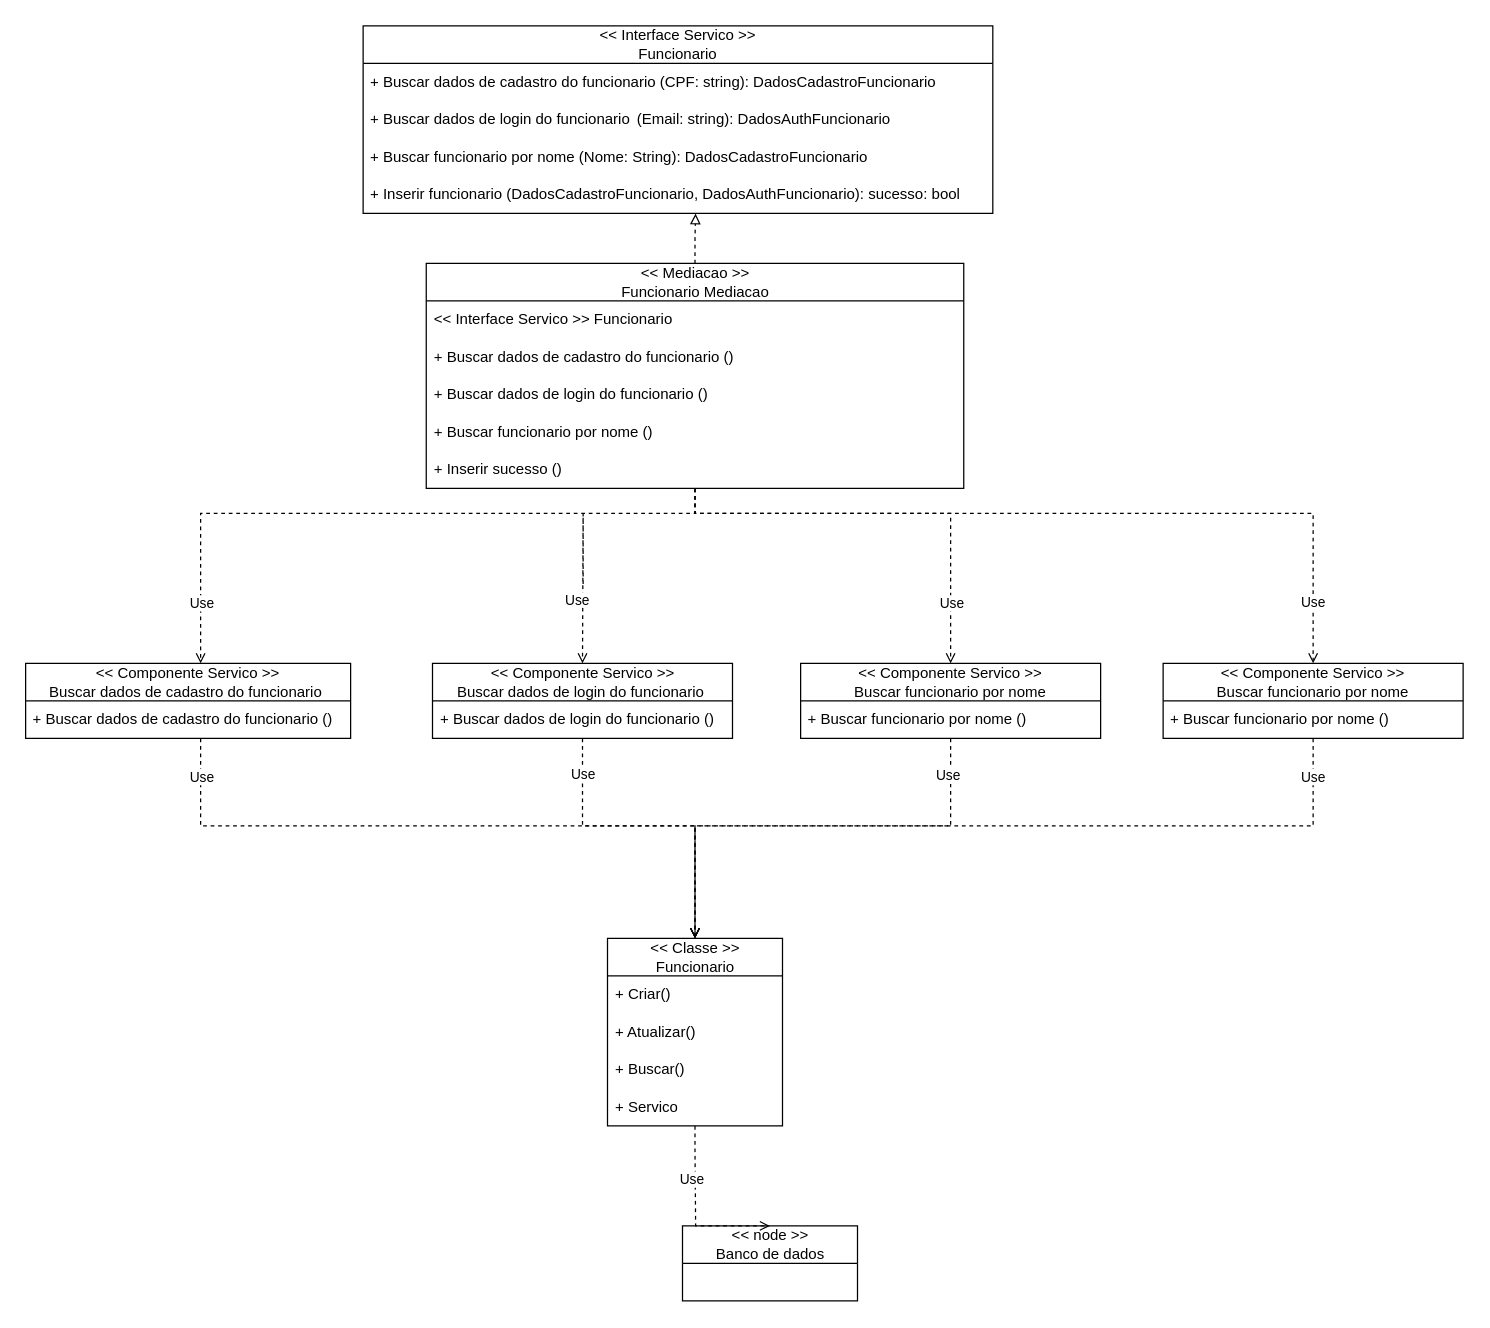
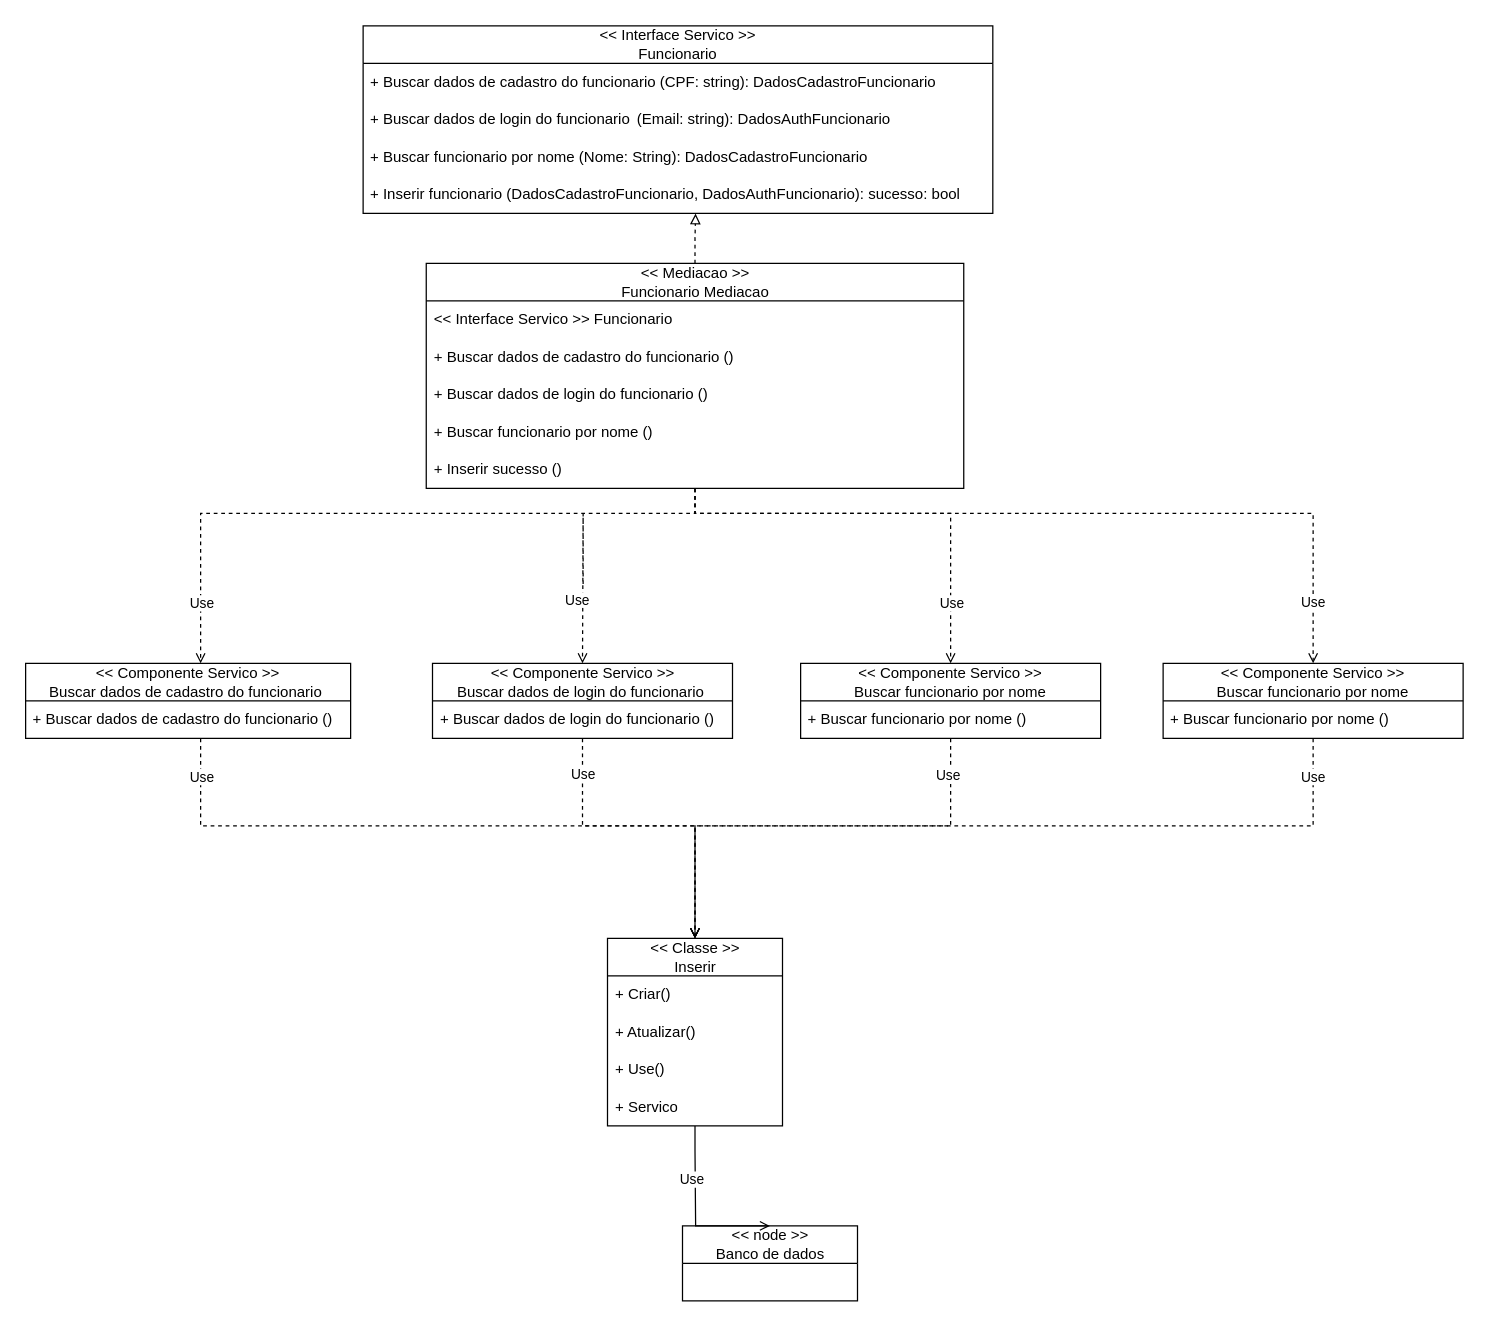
node "<< Classe >> Funcionario": label "<< Classe >> Funcionario" -> "<< Classe >> Inserir"
node "+ Buscar()": label "+ Buscar()" -> "+ Use()"
edge "+ Servico" -> "<< node >> Banco de dados": style dashed -> solid
